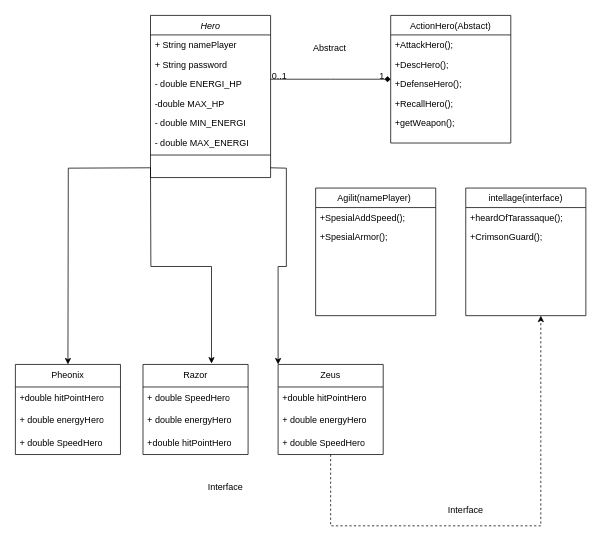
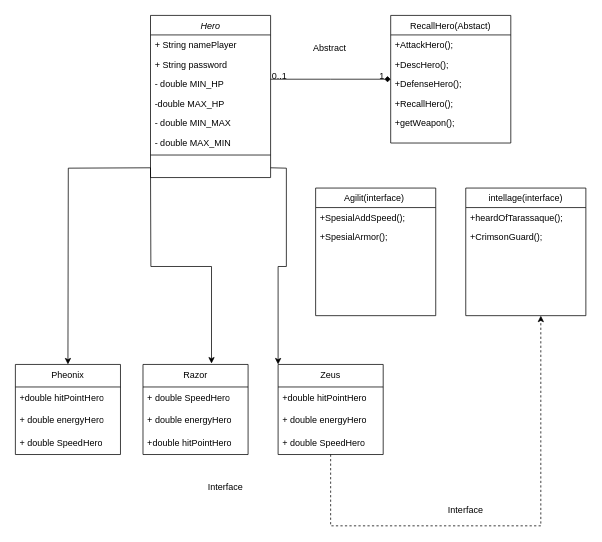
node "ActionHero(Abstact)": label "ActionHero(Abstact)" -> "RecallHero(Abstact)"
node "- double ENERGI_HP": label "- double ENERGI_HP" -> "- double MIN_HP"
node "- double MIN_ENERGI": label "- double MIN_ENERGI" -> "- double MIN_MAX"
node "- double MAX_ENERGI": label "- double MAX_ENERGI" -> "- double MAX_MIN"
node "Agilit(namePlayer)": label "Agilit(namePlayer)" -> "Agilit(interface)"
